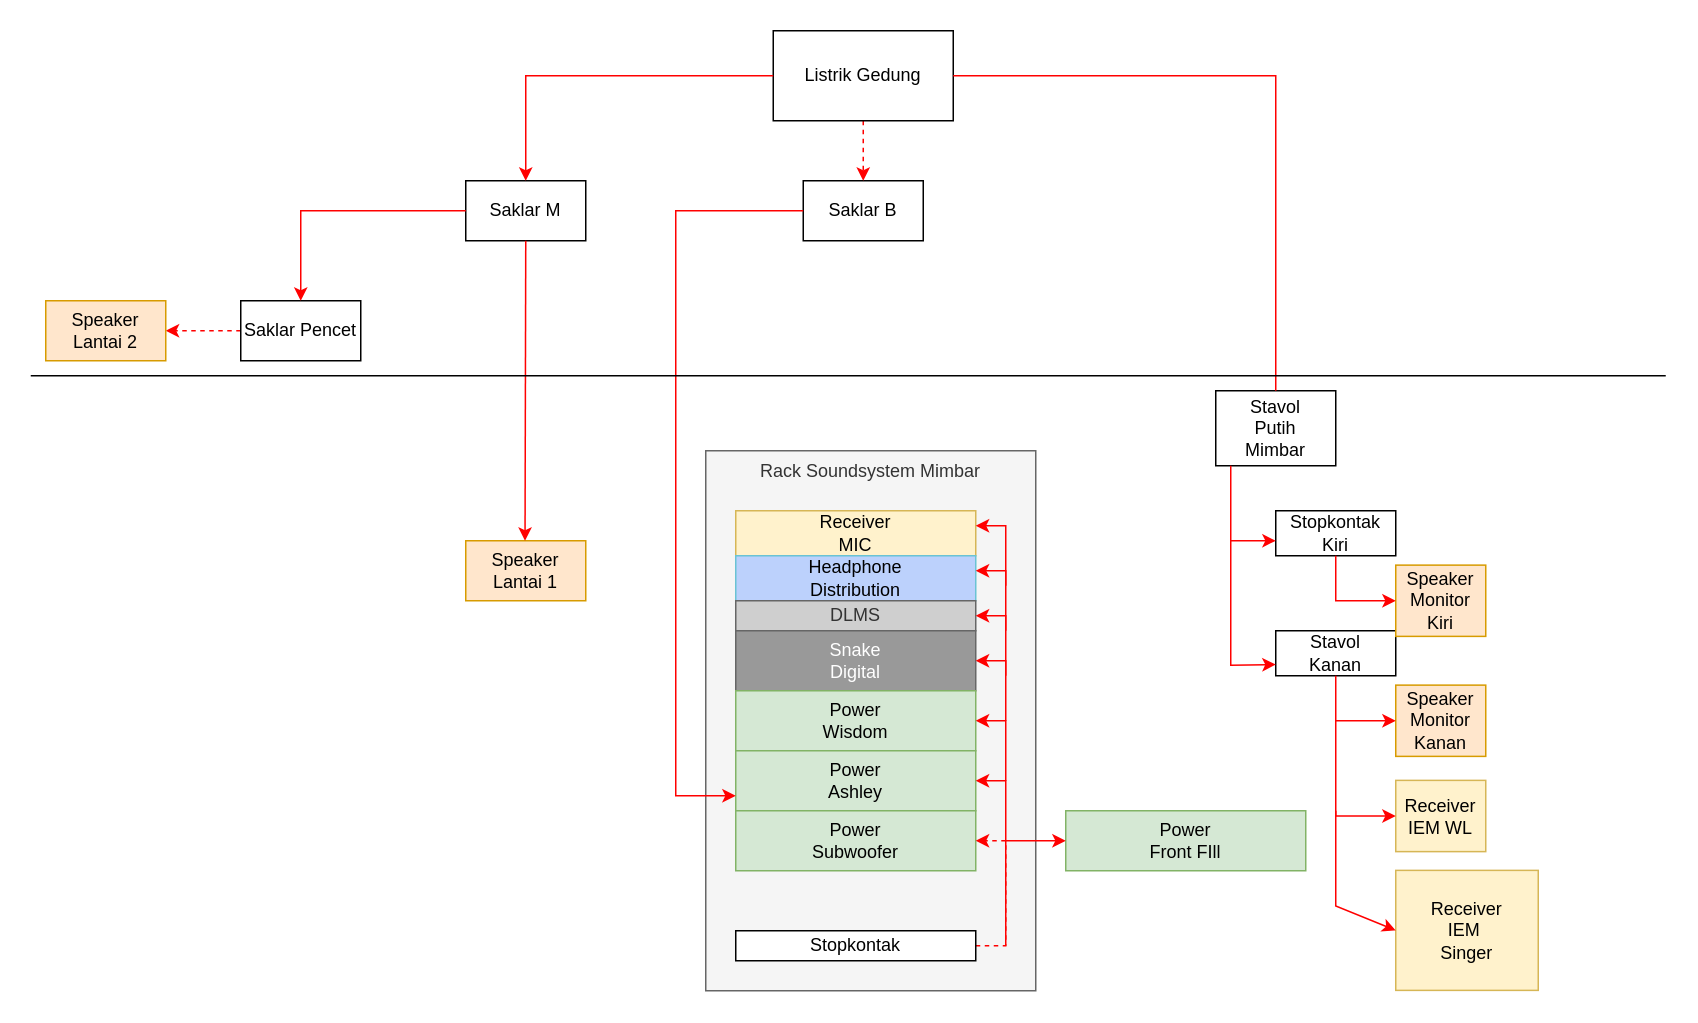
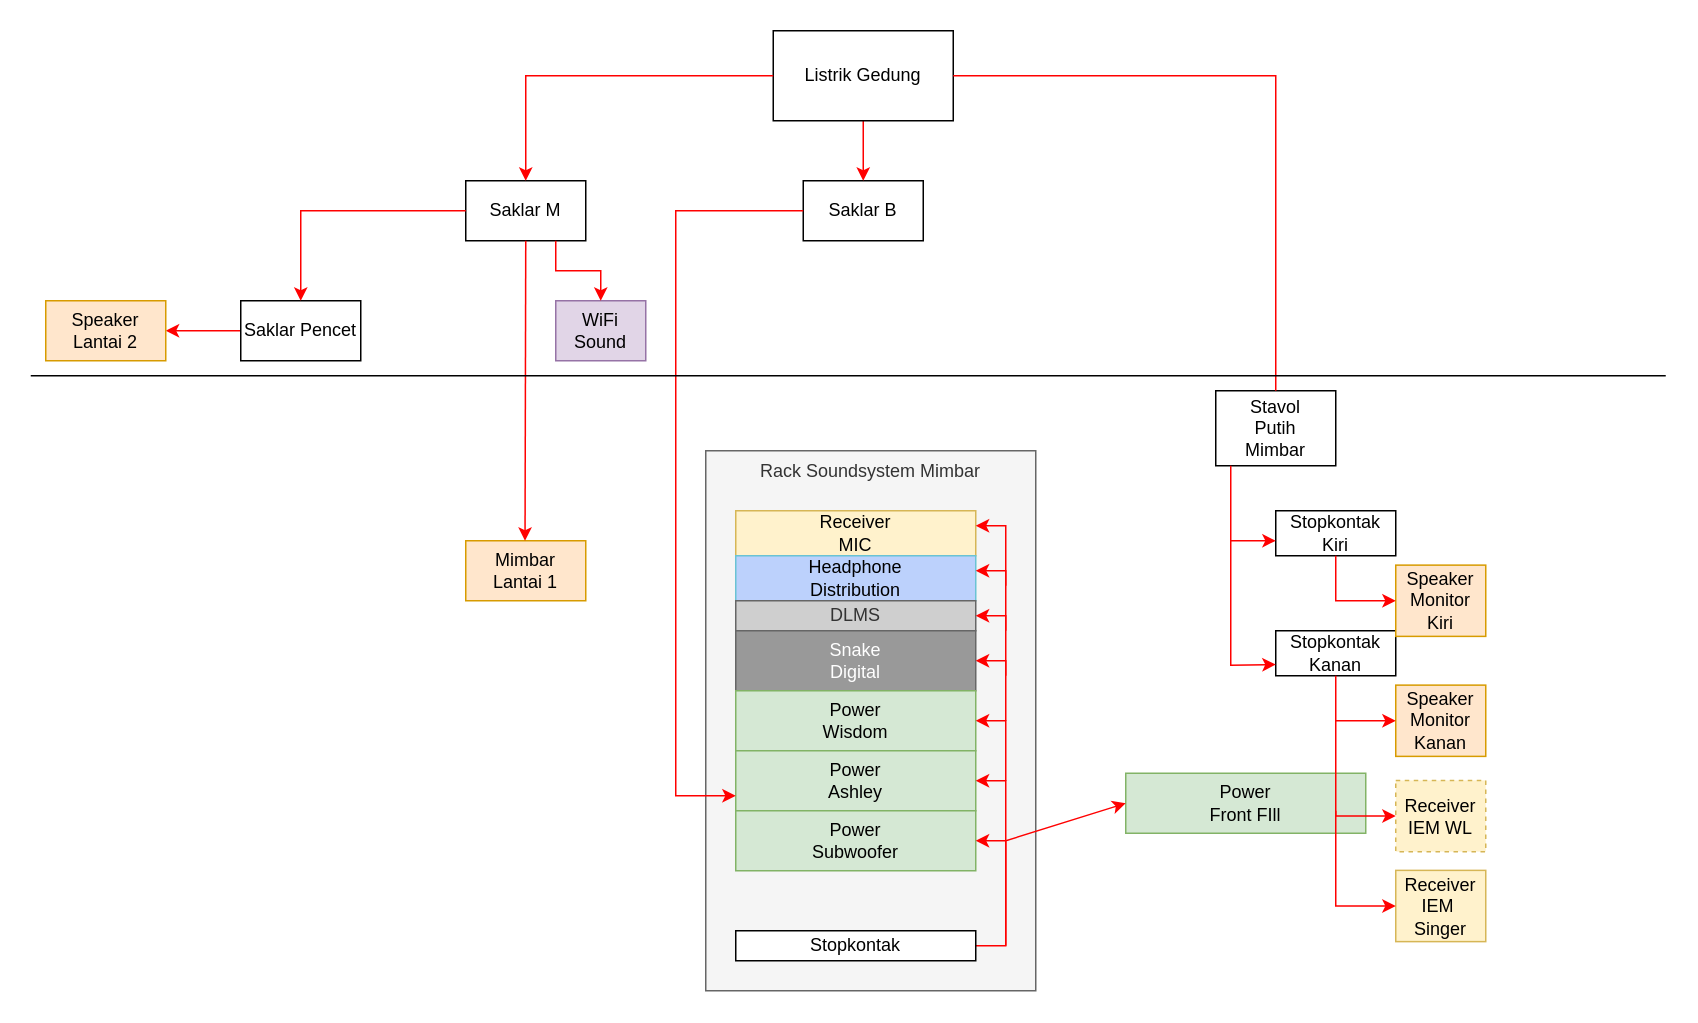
edge "Listrik Gedung" -> "Saklar B": style dashed -> solid
edge "Saklar M" -> "WiFi Sound": added
edge "Saklar Pencet" -> "Speaker Lantai 2": style dashed -> solid
node "WiFi Sound": added
node "Speaker Lantai 1": label "Speaker Lantai 1" -> "Mimbar Lantai 1"
node "Stavol Kanan": label "Stavol Kanan" -> "Stopkontak Kanan"
node "Receiver IEM WL": style solid -> dashed
node "Power Front FIll": moved (1186, 841) -> (1246, 803)
node "Receiver IEM Singer": size 143x120 -> 90x71
edge "Stopkontak" -> "Power Subwoofer": style dashed -> solid
